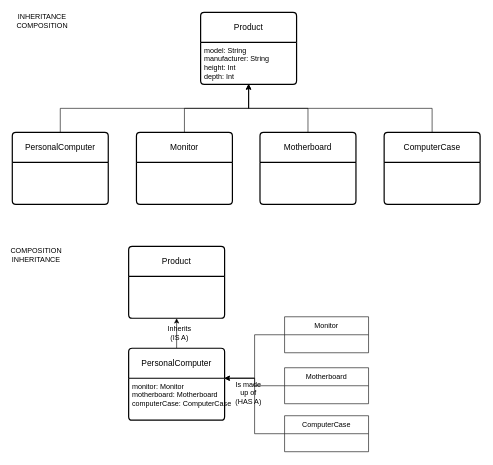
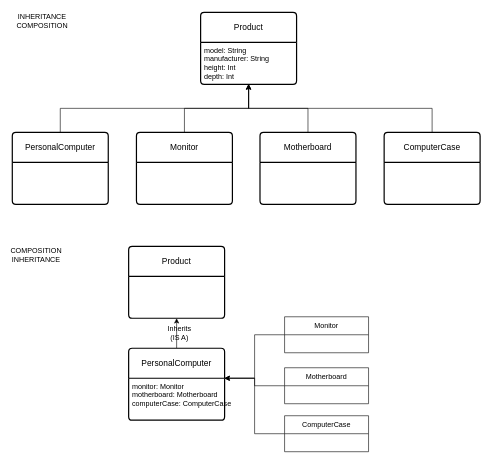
node "Is made up of (HAS A)": removed
